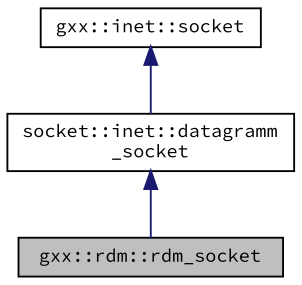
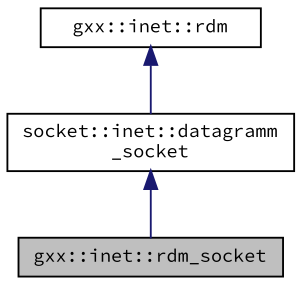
node "gxx::inet::socket": label "gxx::inet::socket" -> "gxx::inet::rdm"
node "gxx::rdm::rdm_socket": label "gxx::rdm::rdm_socket" -> "gxx::inet::rdm_socket"
